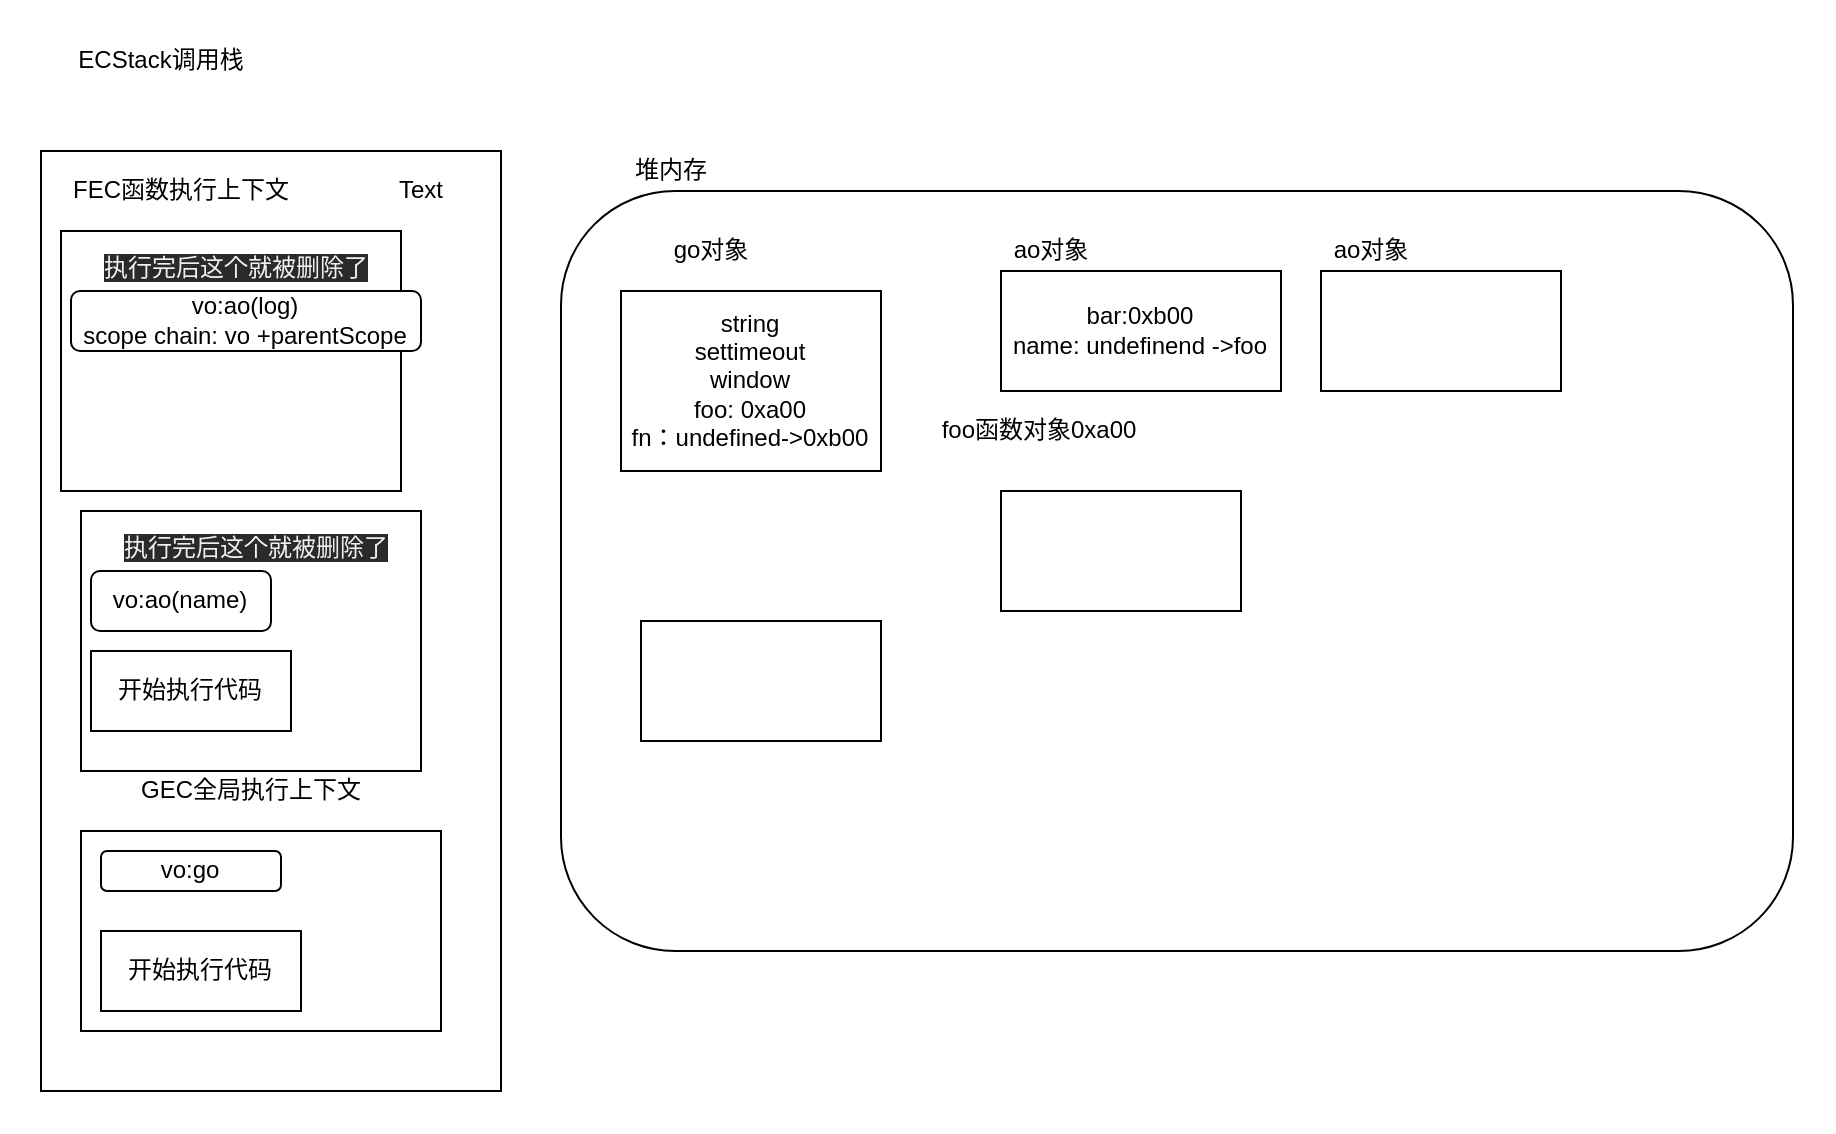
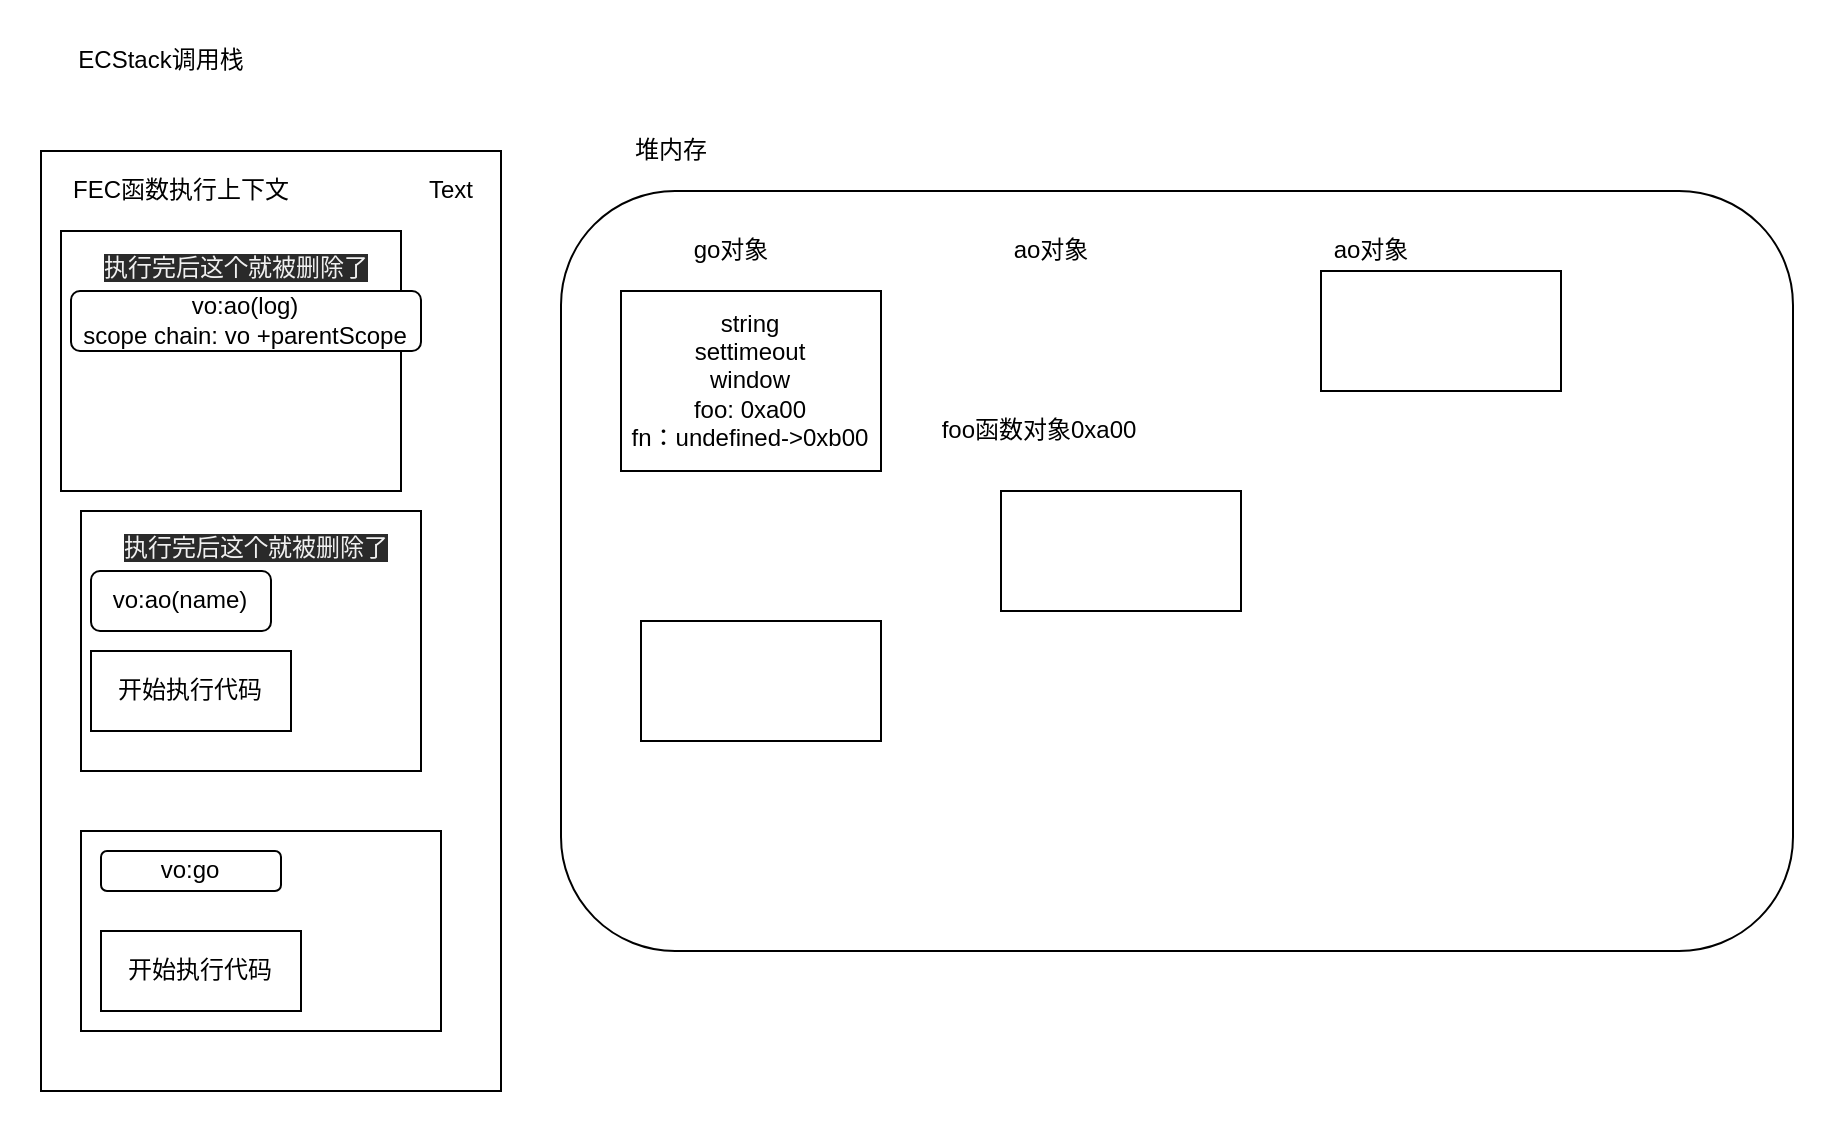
node "堆内存": moved (671, 171) -> (671, 151)
node "Text": moved (421, 191) -> (451, 191)
node "go对象": moved (711, 251) -> (731, 251)
node "bar:0xb00 name: undefinend ->foo": removed
node "GEC全局执行上下文": removed
